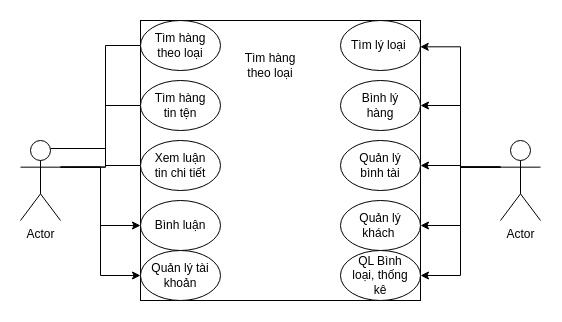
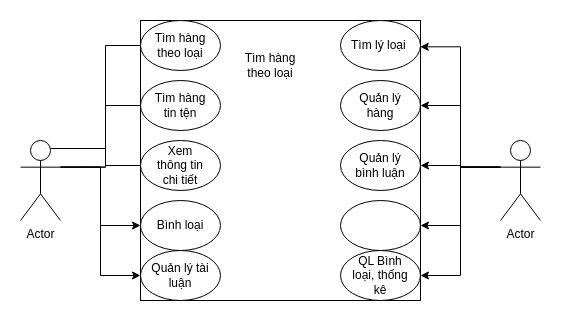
node "Bình lý hàng": label "Bình lý hàng" -> "Quản lý hàng"
node "Xem luận tin chi tiết": label "Xem luận tin chi tiết" -> "Xem thông tin chi tiết"
node "Quản lý bình tài": label "Quản lý bình tài" -> "Quản lý bình luận"
node "Bình luận": label "Bình luận" -> "Bình loại"
node "Quản lý khách": removed
node "Quản lý tài khoản": label "Quản lý tài khoản" -> "Quản lý tài luận"
